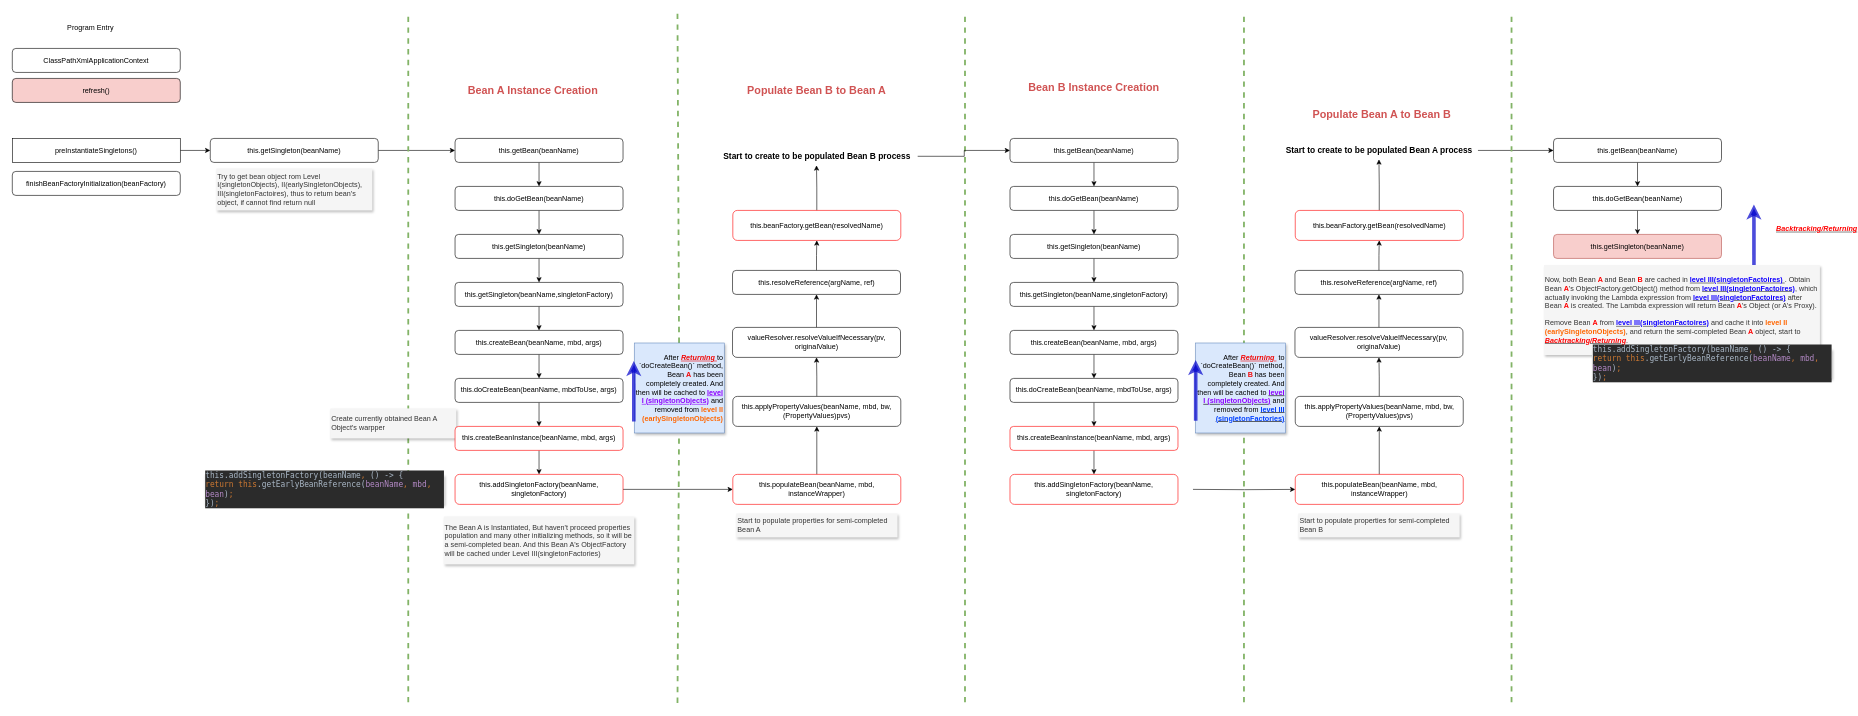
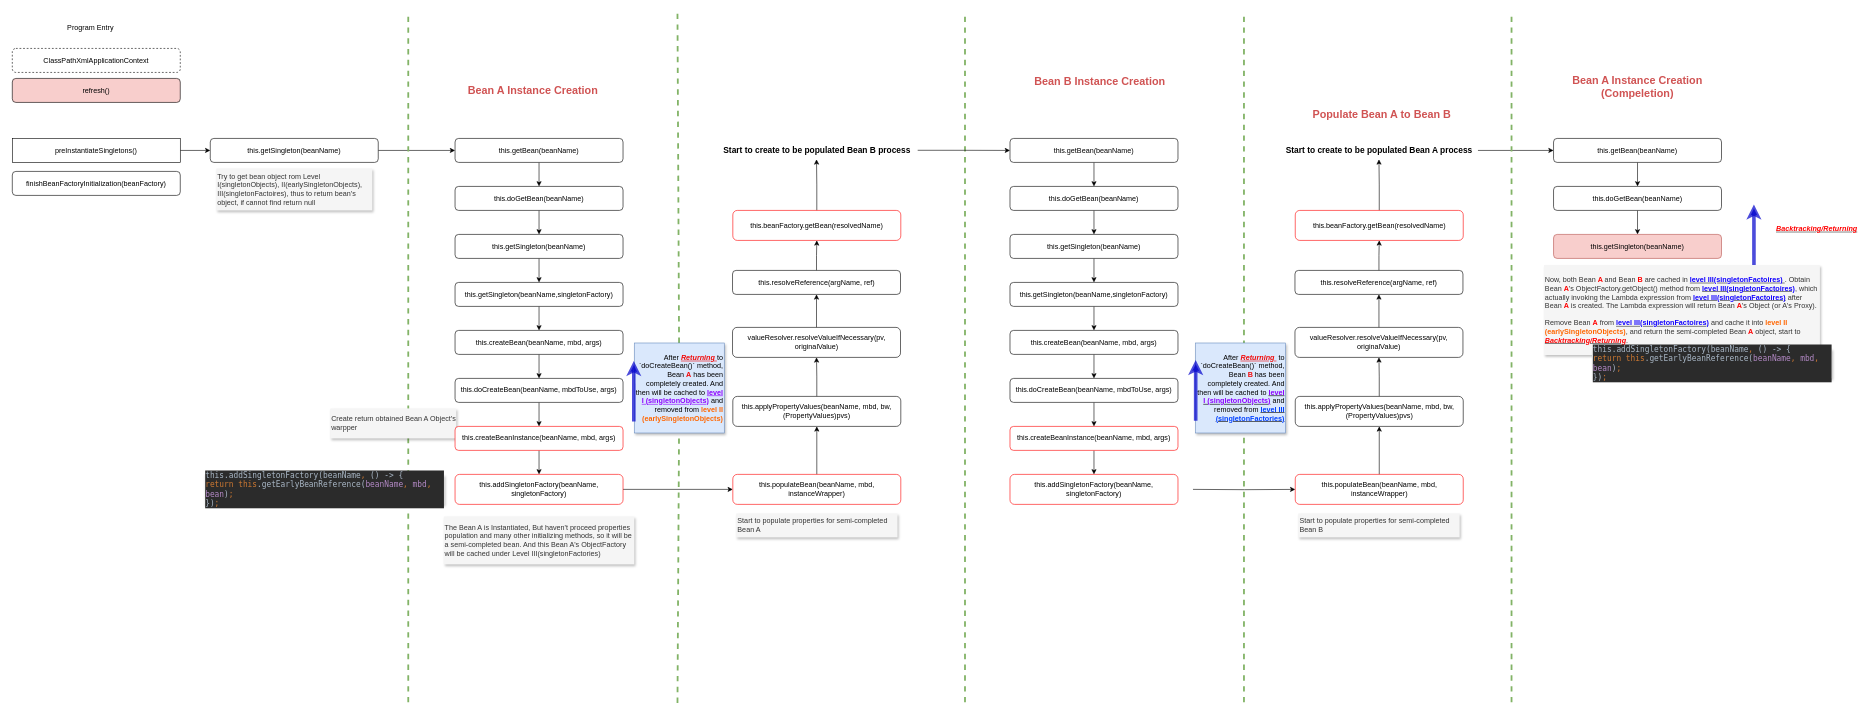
node "ClassPathXmlApplicationContext": style solid -> dashed
node "Bean B Instance Creation": moved (1094, 87) -> (1100, 81)
node "Bean A Instance Creation (Compeletion)": added
node "Populate Bean B to Bean A": removed
node "Start to create to be populated Bean B process": moved (817, 156) -> (817, 150)
node "Create currently obtained Bean A Object's warpper": label "Create currently obtained Bean A Object's warpper" -> "Create return obtained Bean A Object's warpper"
